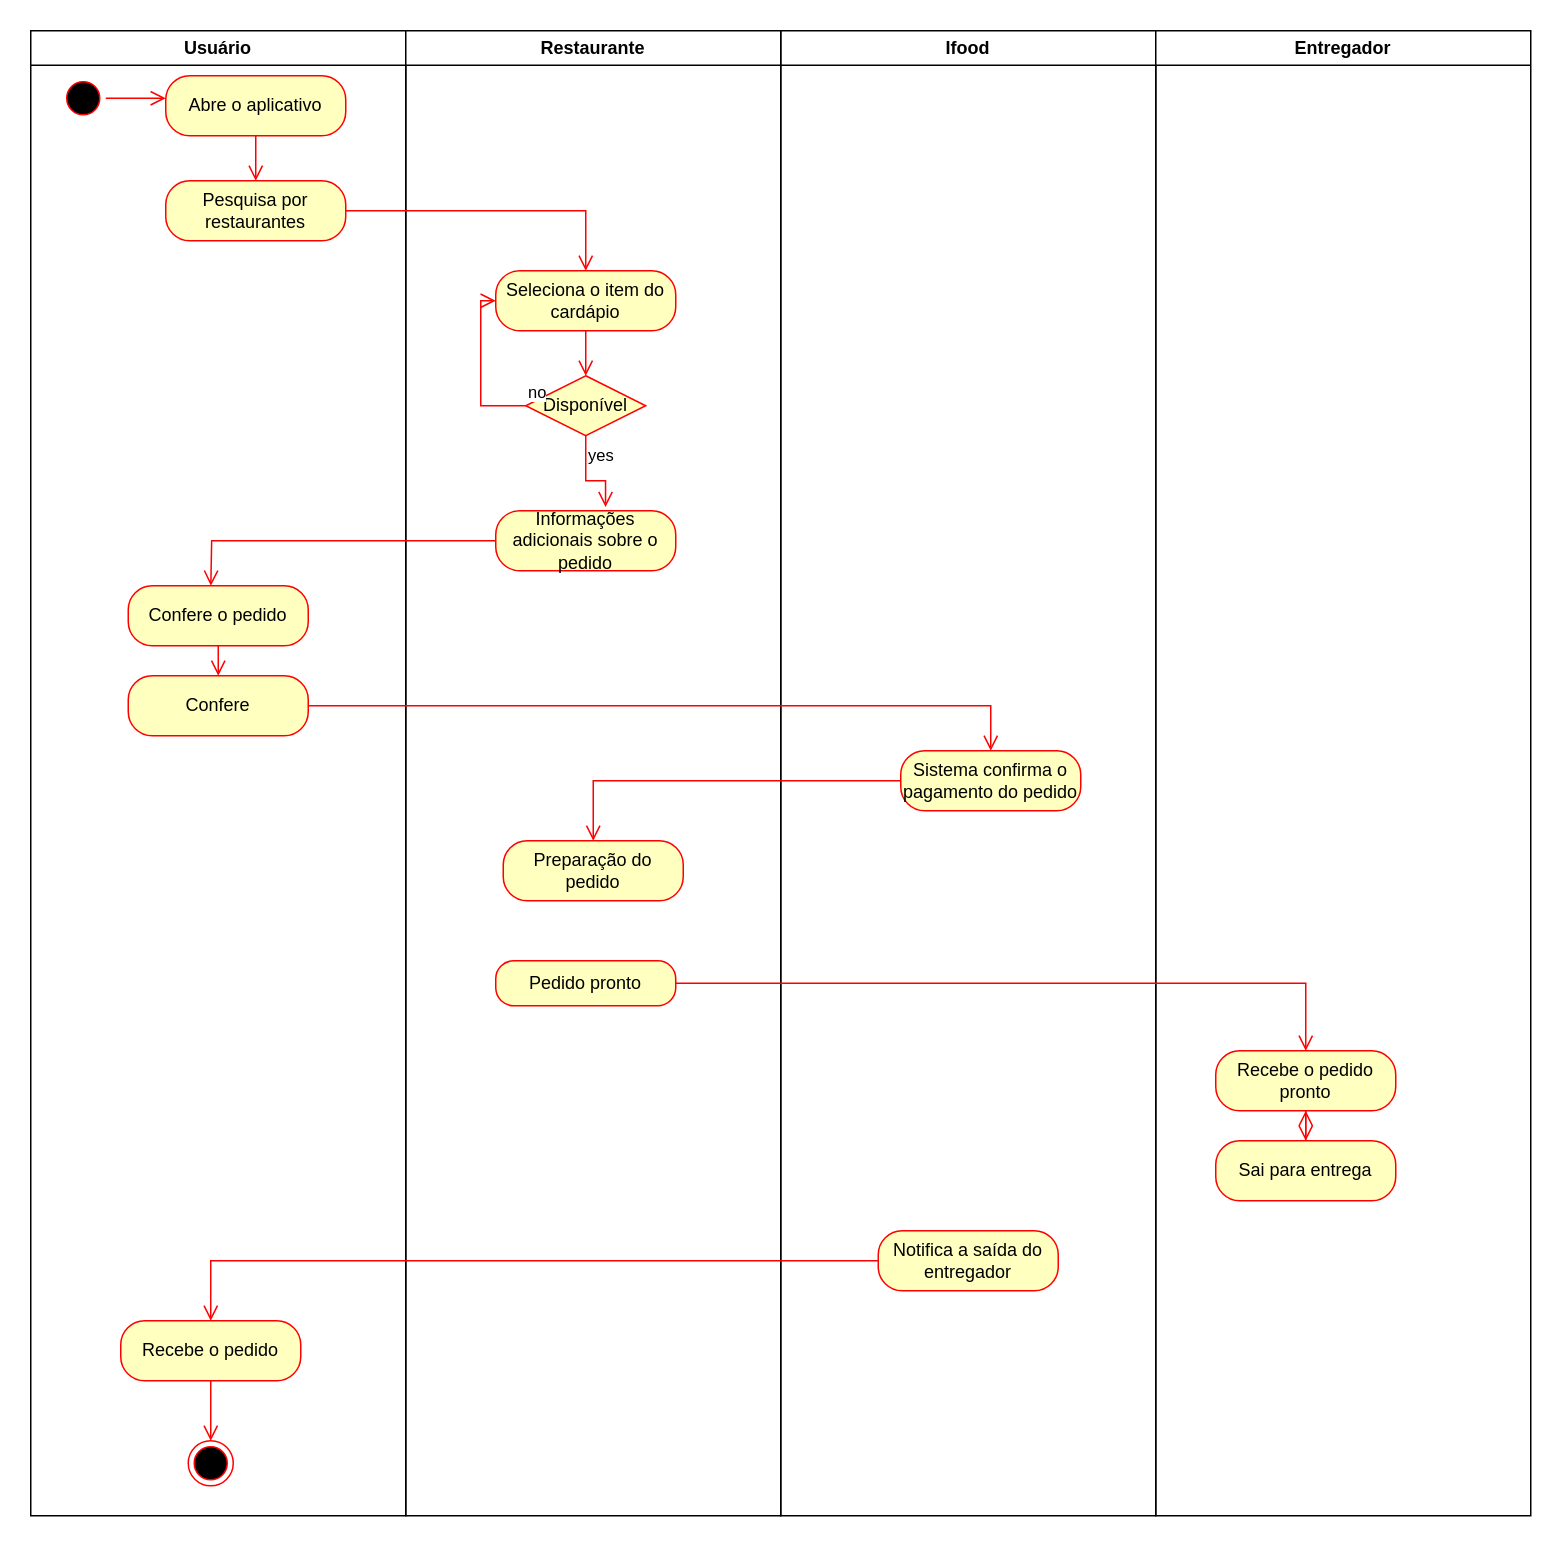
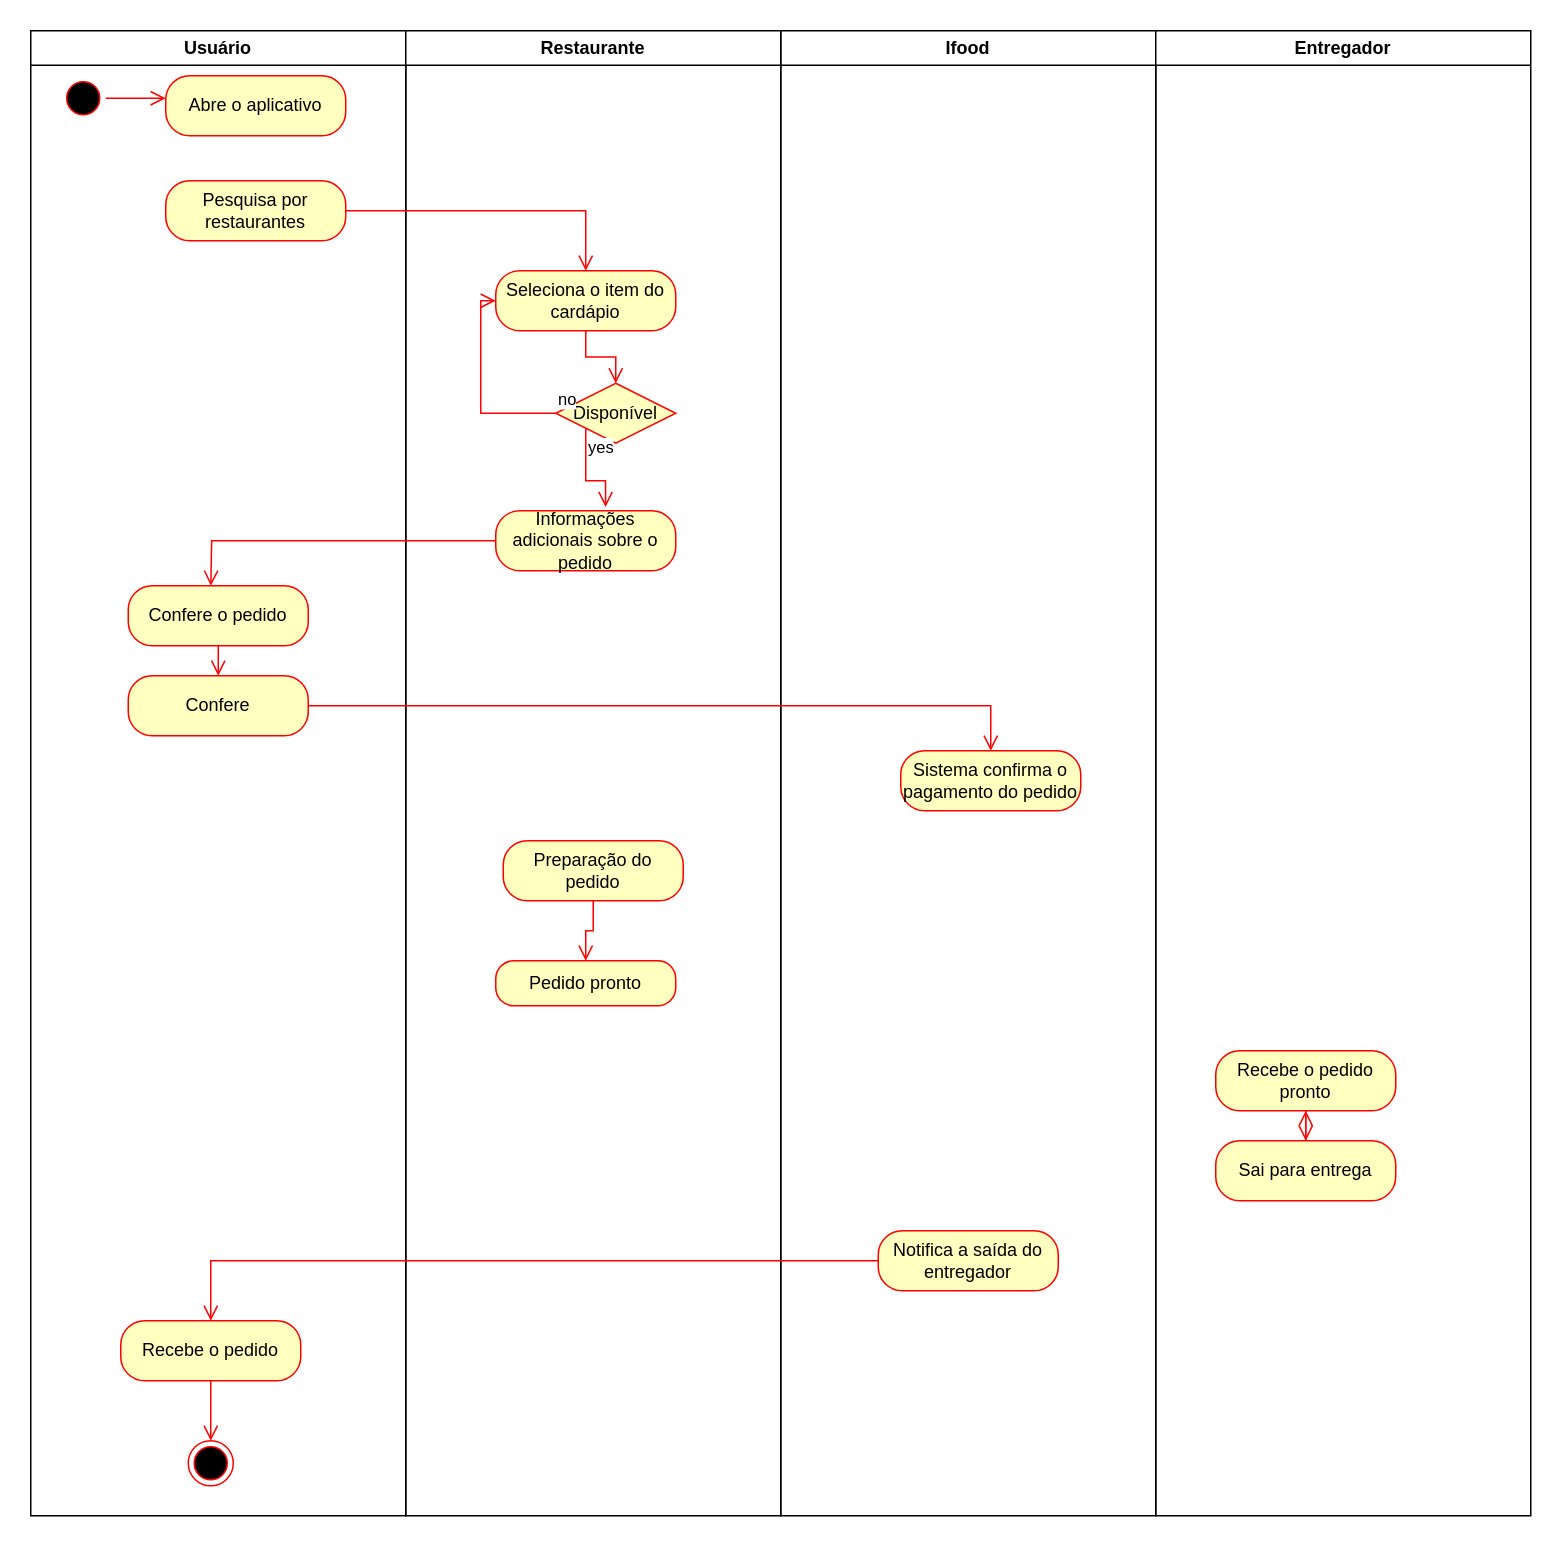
edge "Abre o aplicativo" -> "Pesquisa por restaurantes": removed
node "Disponível": moved (586, 406) -> (616, 413)
edge "Sistema confirma o pagamento do pedido" -> "Preparação do pedido": removed
edge "Preparação do pedido" -> "Pedido pronto": added
edge "Pedido pronto" -> "Recebe o pedido pronto": removed
